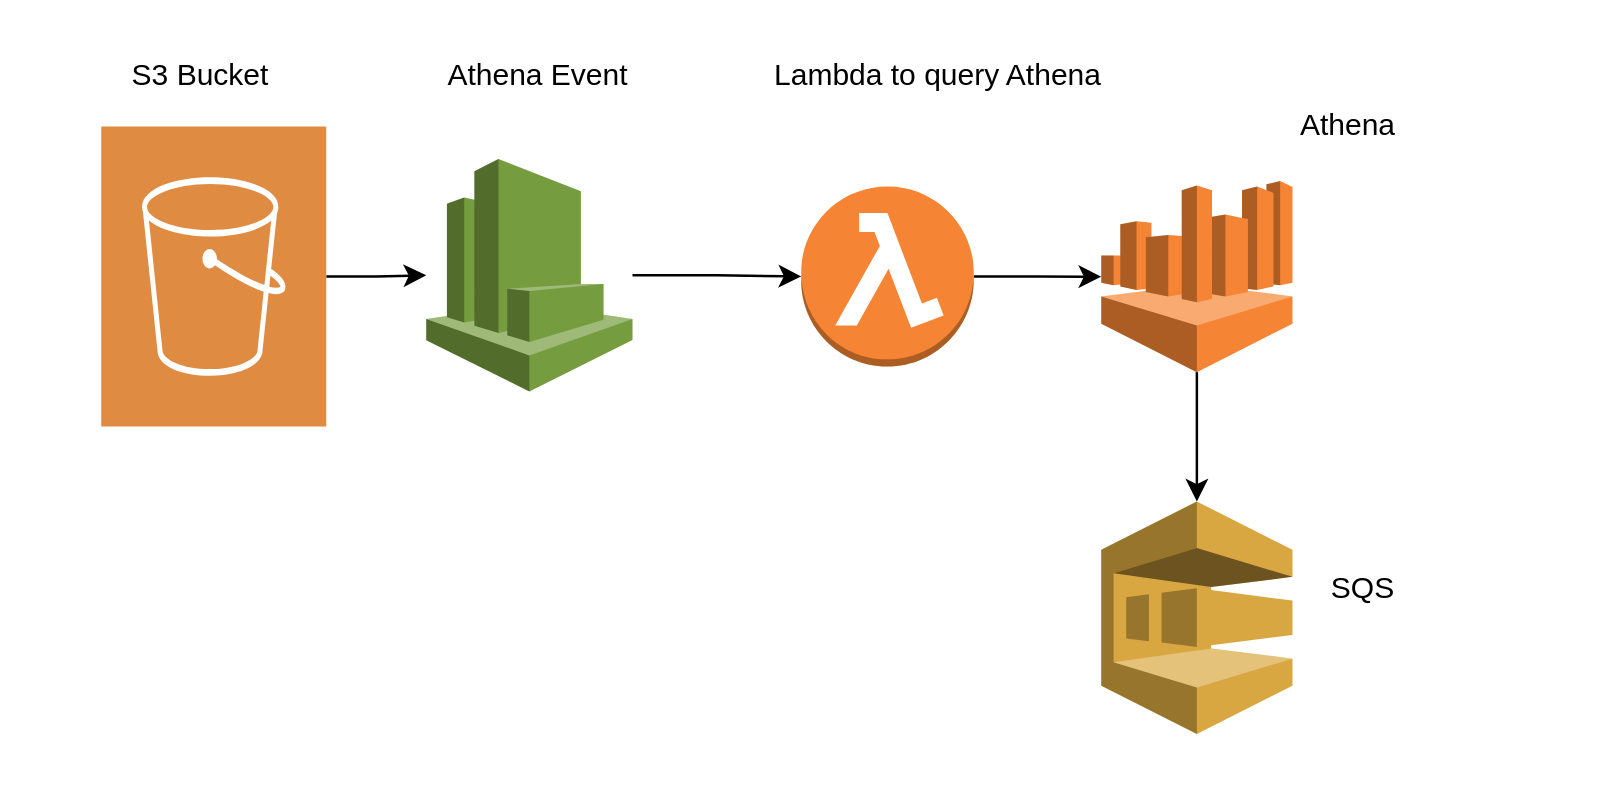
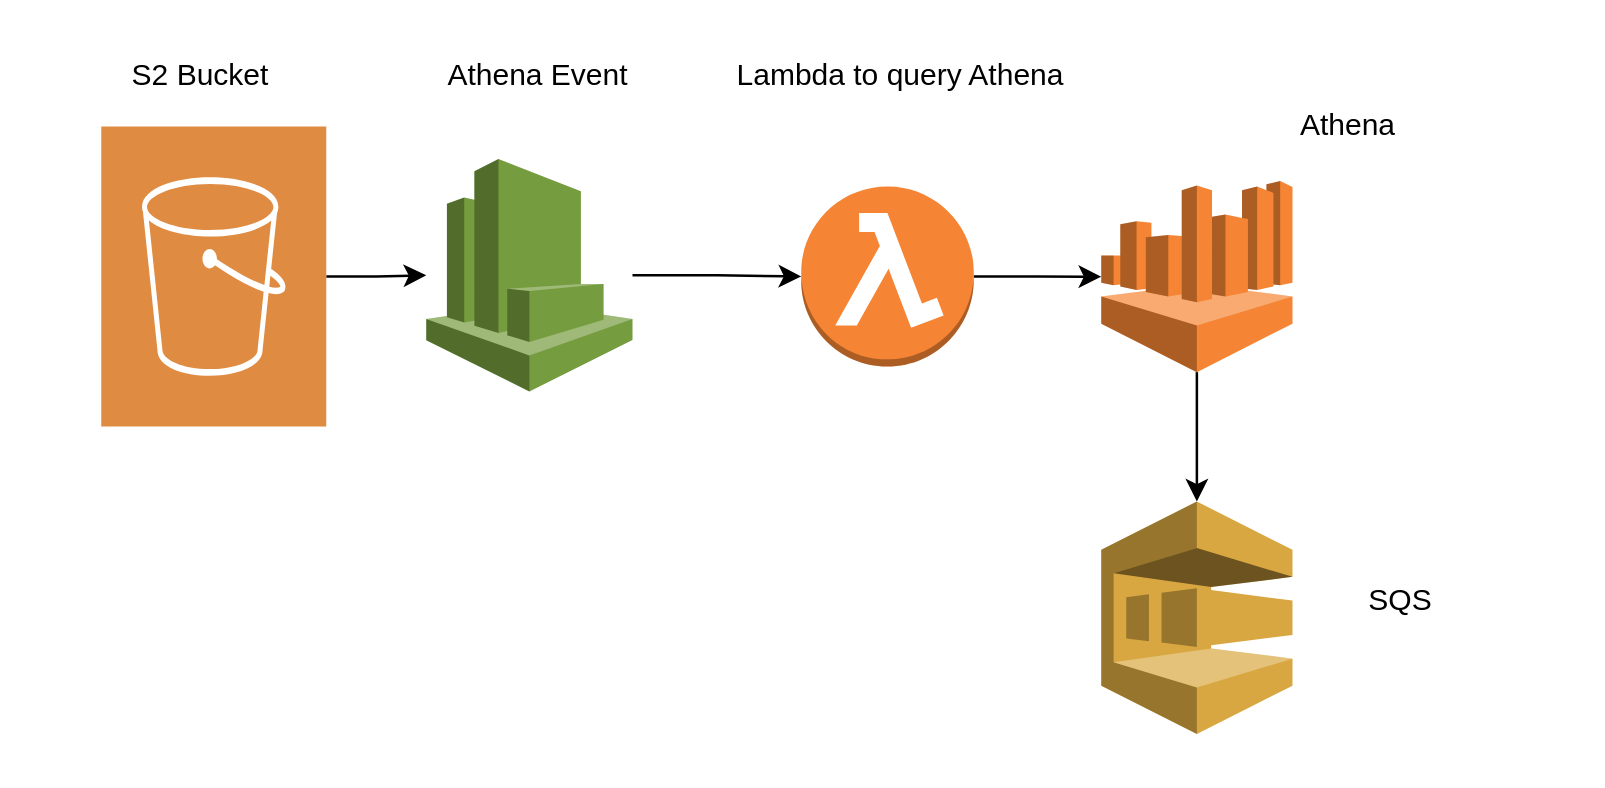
node "S3 Bucket": label "S3 Bucket" -> "S2 Bucket"
node "Lambda to query Athena": moved (939, 76) -> (901, 76)
node "SQS": moved (1364, 589) -> (1401, 601)
